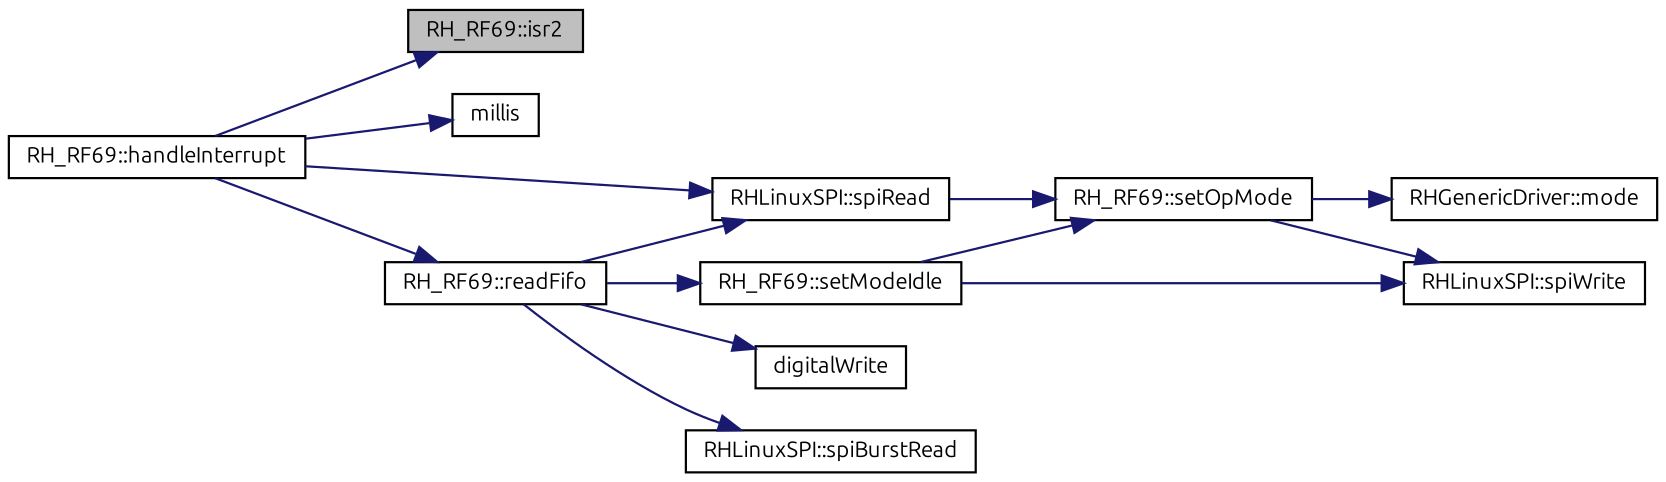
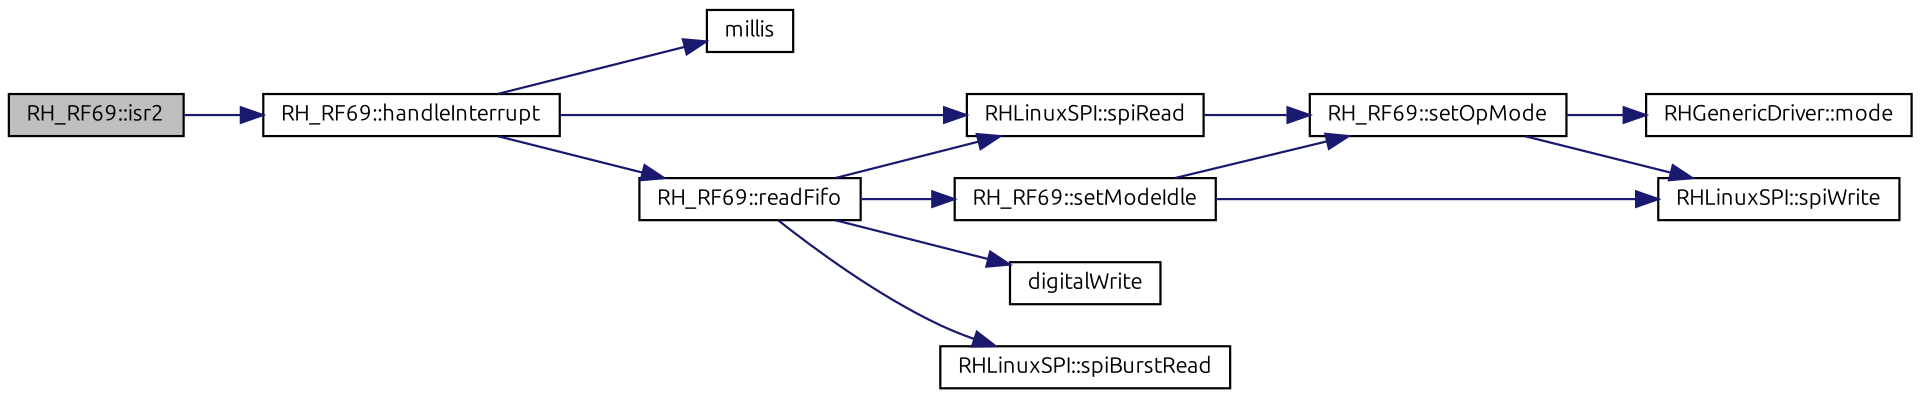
edge "RH_RF69::handleInterrupt" -> "RH_RF69::isr2": reversed
